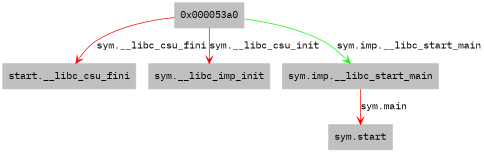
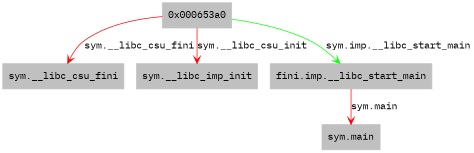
node "0x000053a0": label "0x000053a0" -> "0x000653a0"
node "start.__libc_csu_fini": label "start.__libc_csu_fini" -> "sym.__libc_csu_fini"
node "sym.imp.__libc_start_main": label "sym.imp.__libc_start_main" -> "fini.imp.__libc_start_main"
node "sym.start": label "sym.start" -> "sym.main"
